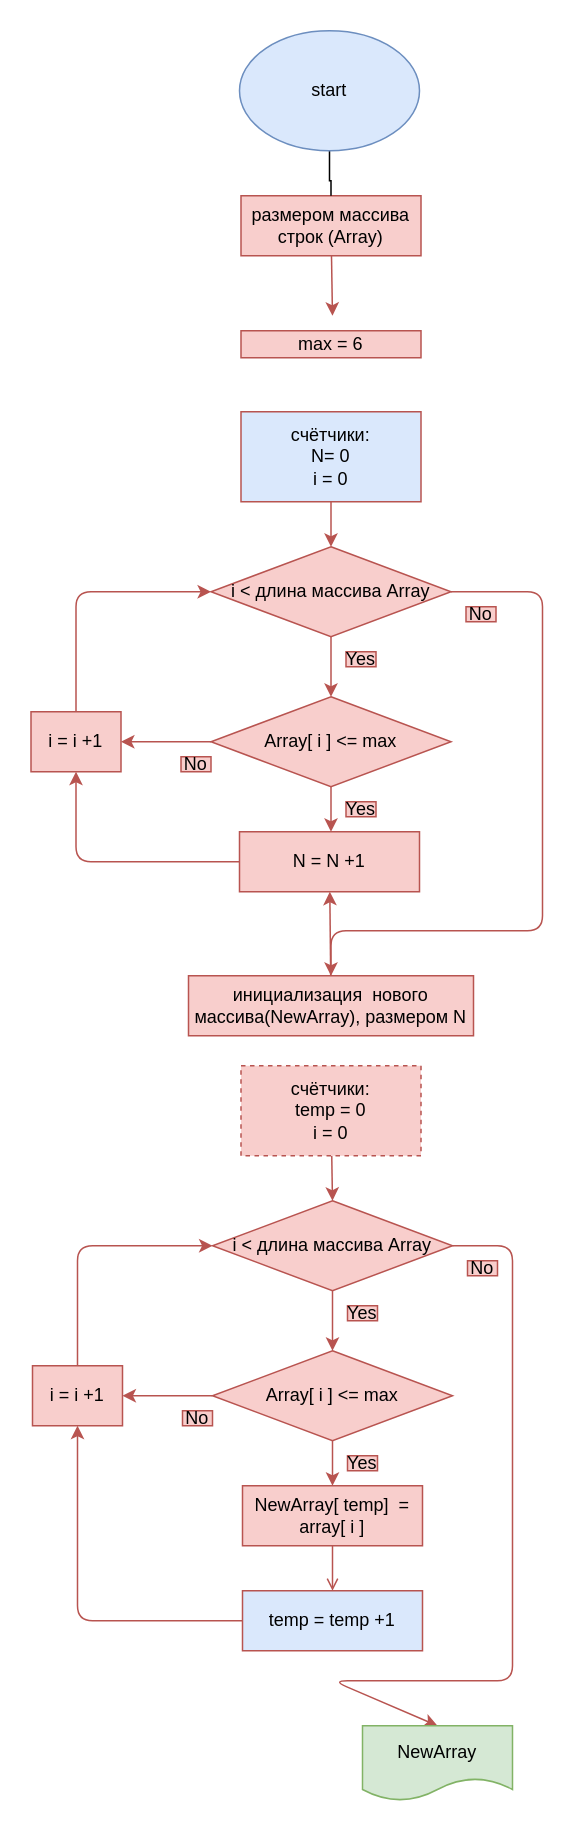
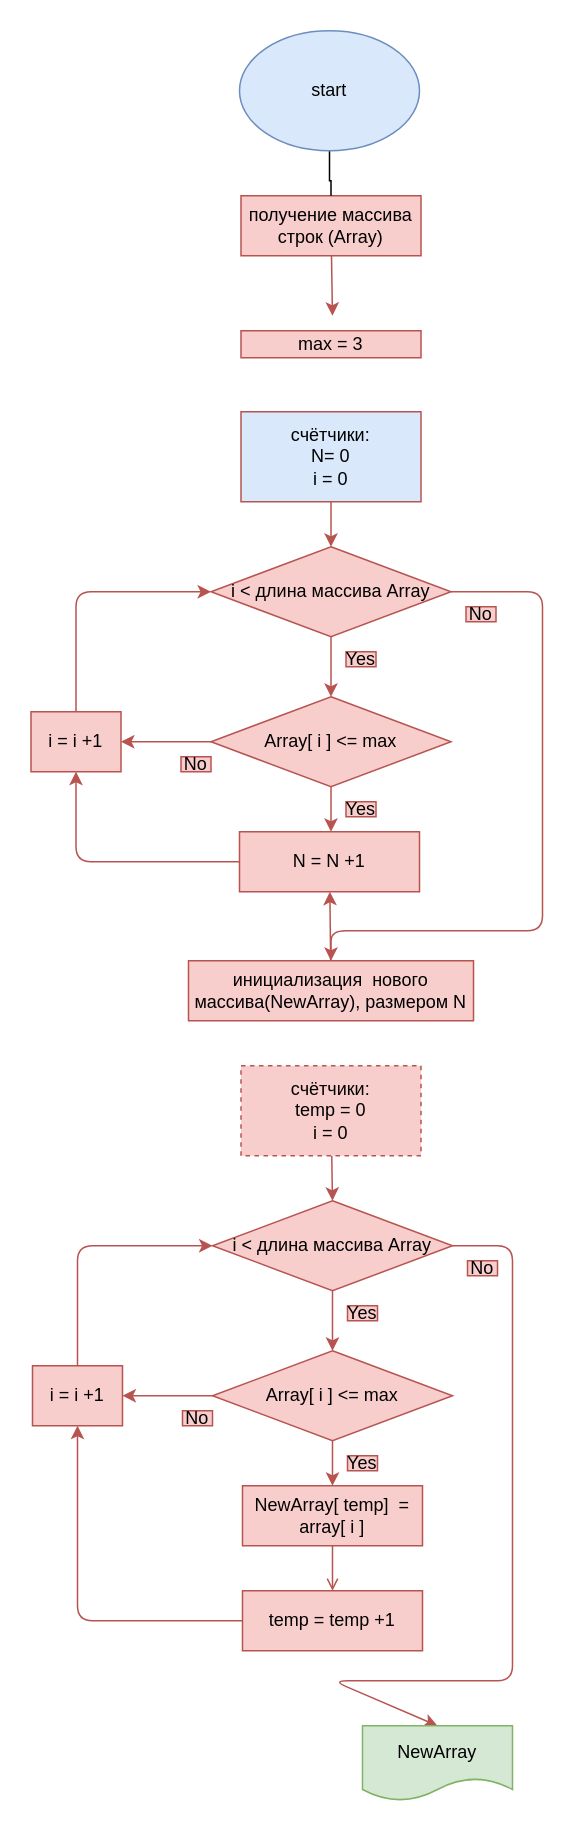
node "размером массива строк (Array)": label "размером массива строк (Array)" -> "получение массива строк (Array)"
node "max = 6": label "max = 6" -> "max = 3"
node "инициализация нового массива(NewArray), размером N": moved (331, 1006) -> (331, 991)
node "temp = temp +1": fillcolor #dae8fc -> #f8cecc
